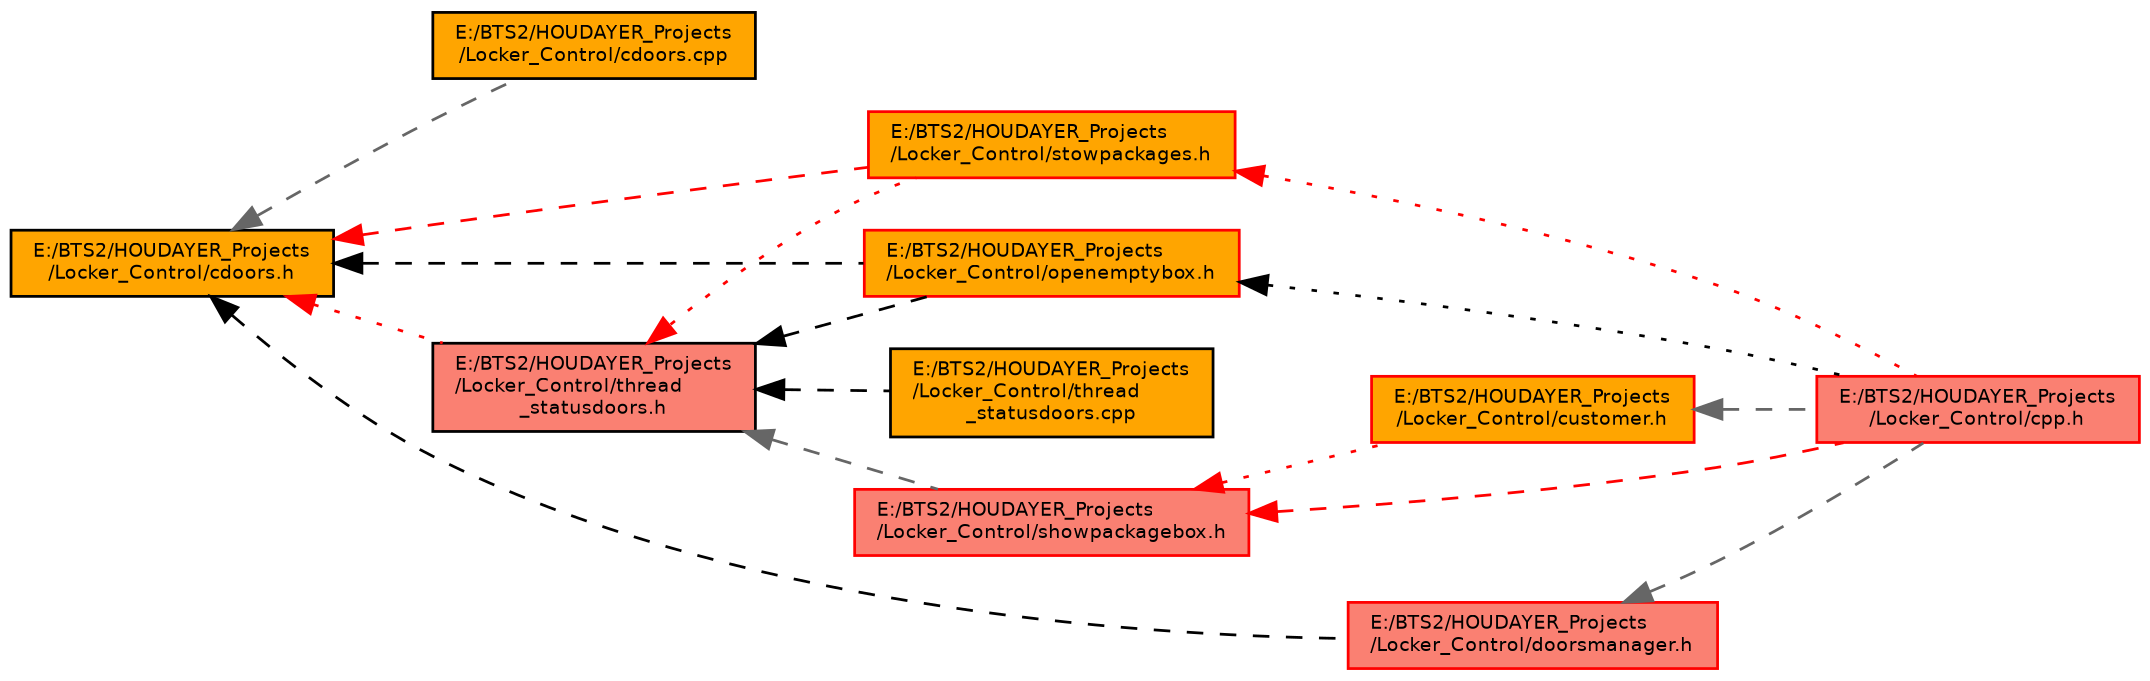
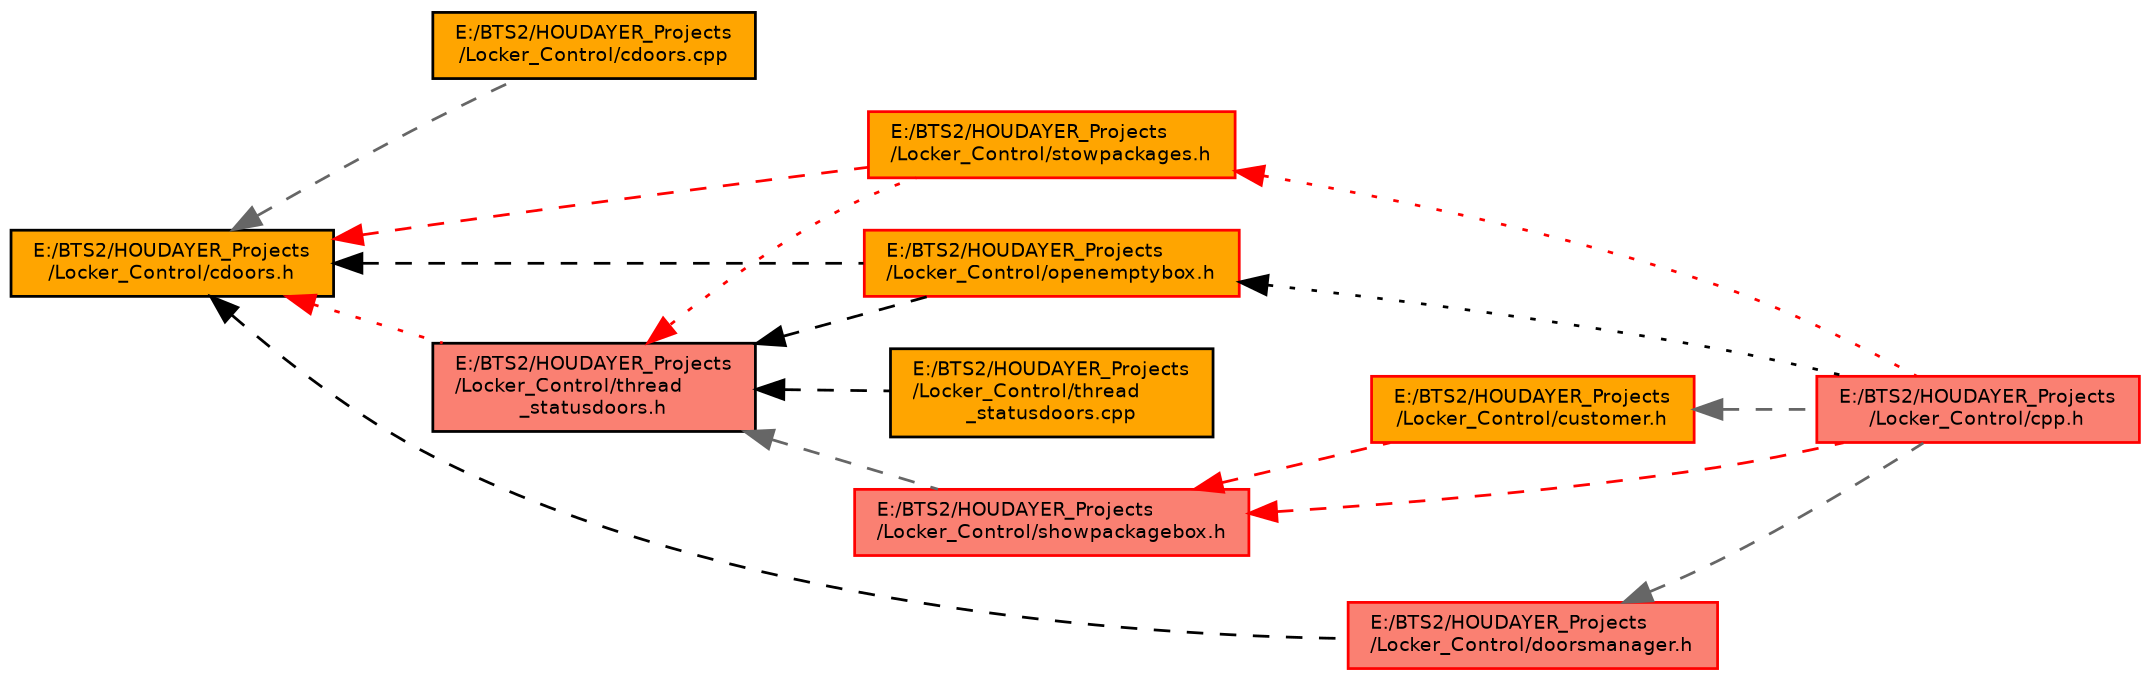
edge "E:/BTS2/HOUDAYER_Projects /Locker_Control/customer.h" -> "E:/BTS2/HOUDAYER_Projects /Locker_Control/showpackagebox.h": style dotted -> dashed
